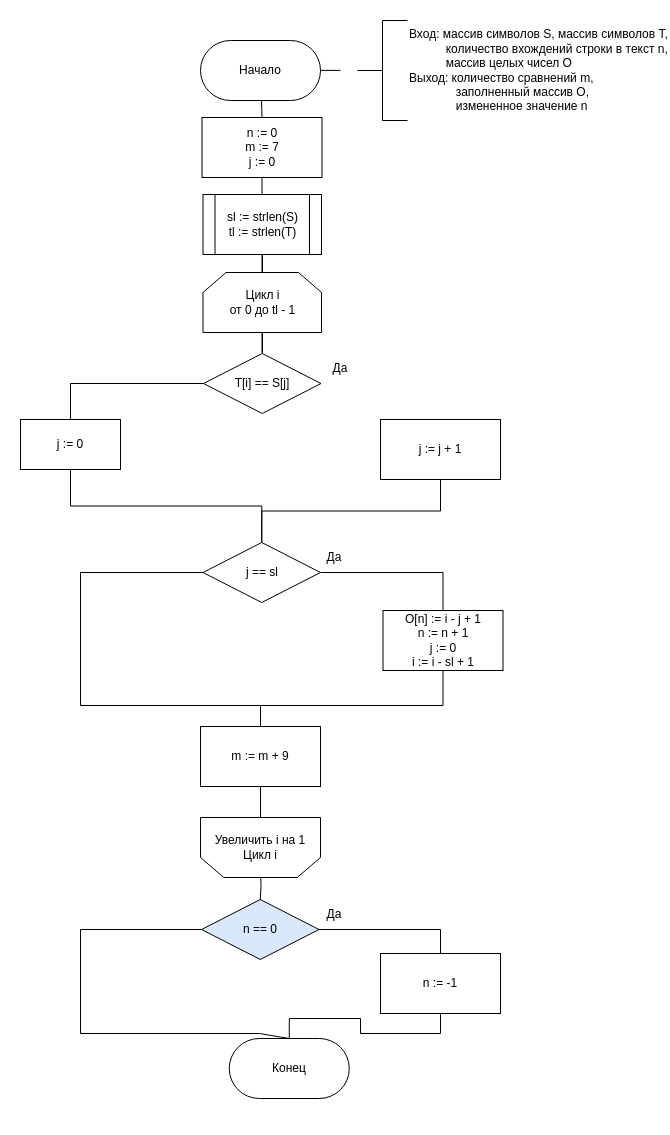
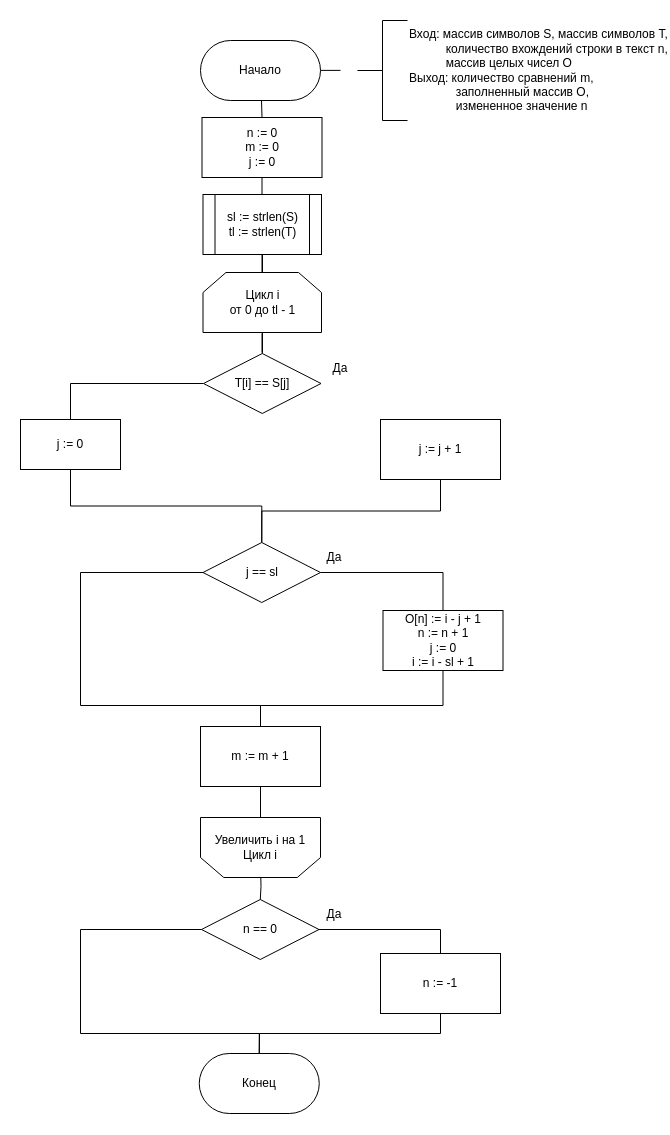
node "n := 0 m := 7 j := 0": label "n := 0 m := 7 j := 0" -> "n := 0 m := 0 j := 0"
node "m := m + 9": label "m := m + 9" -> "m := m + 1"
node "n == 0": fillcolor #dae8fc -> #ffffff
node "Конец": moved (289, 1069) -> (259, 1084)
